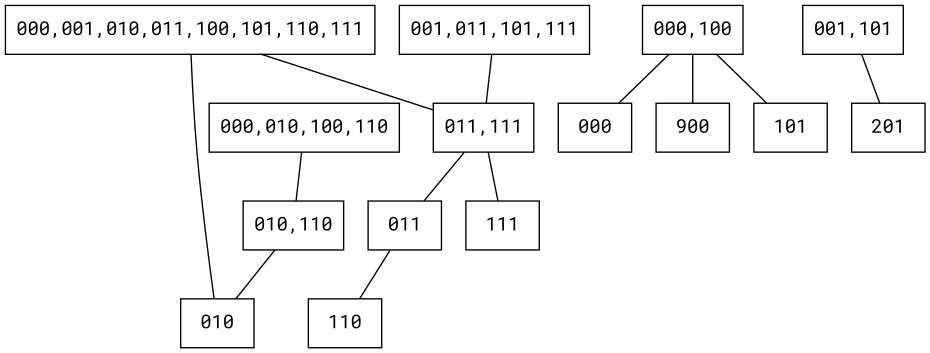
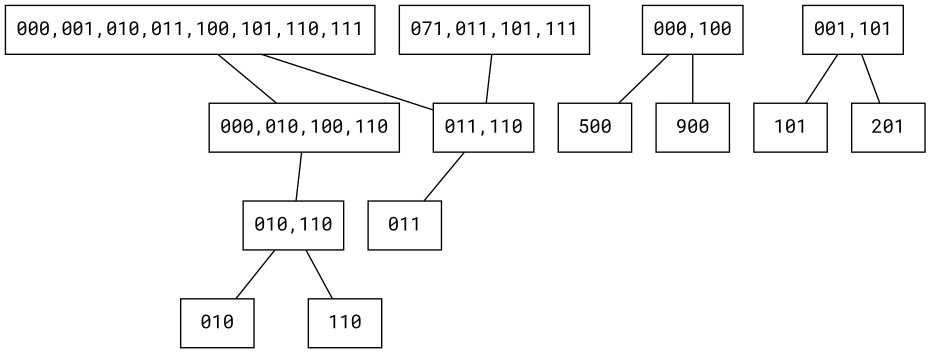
node "001,011,101,111": label "001,011,101,111" -> "071,011,101,111"
edge "000,100" -- "101": now "001,101" -- "101"
node "011,111": label "011,111" -> "011,110"
node "000": label "000" -> "500"
edge "000,001,010,011,100,101,110,111" -- "010": now "000,001,010,011,100,101,110,111" -- "000,010,100,110"
node "111": removed
edge "011" -- "110": now "010,110" -- "110"
